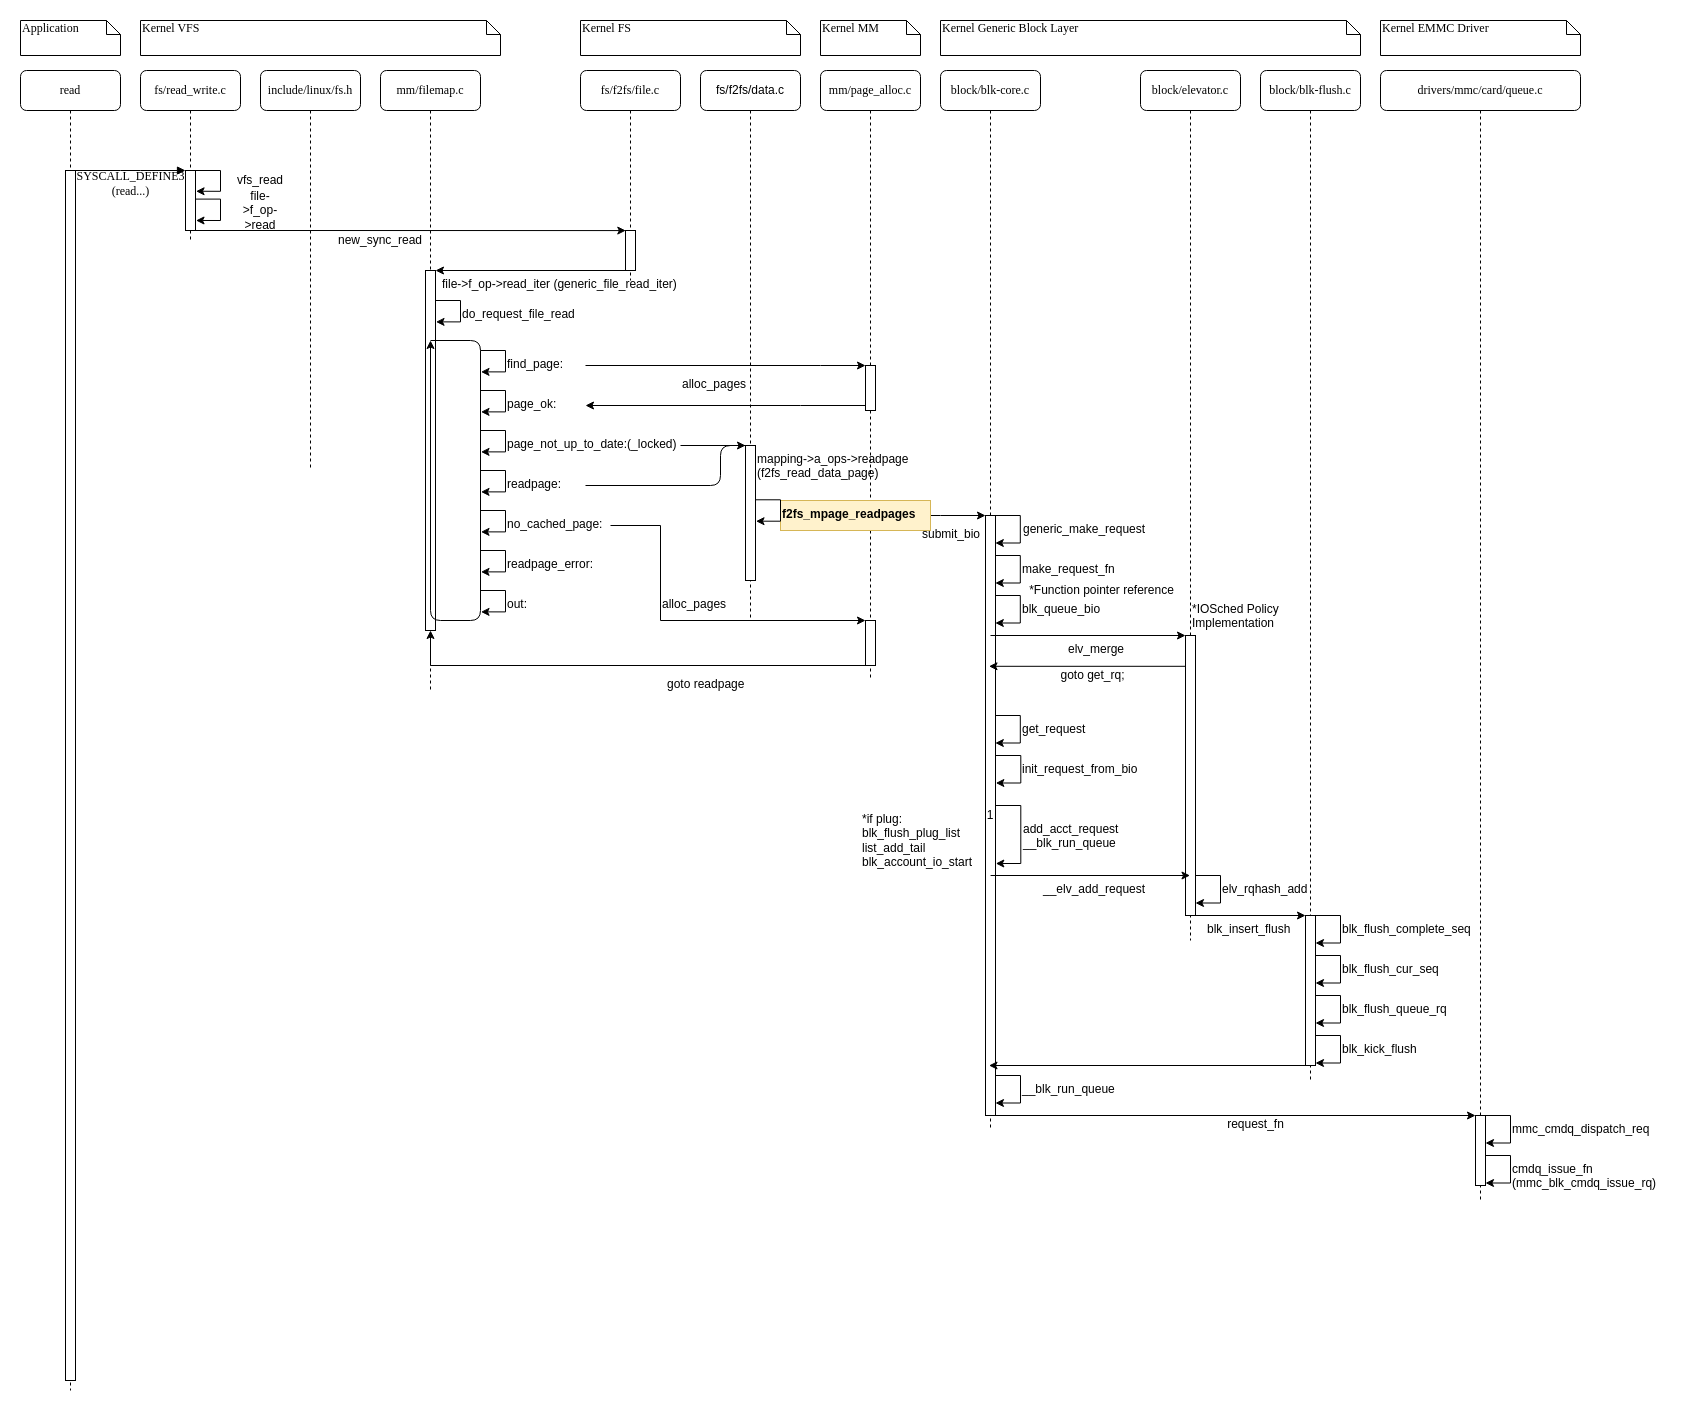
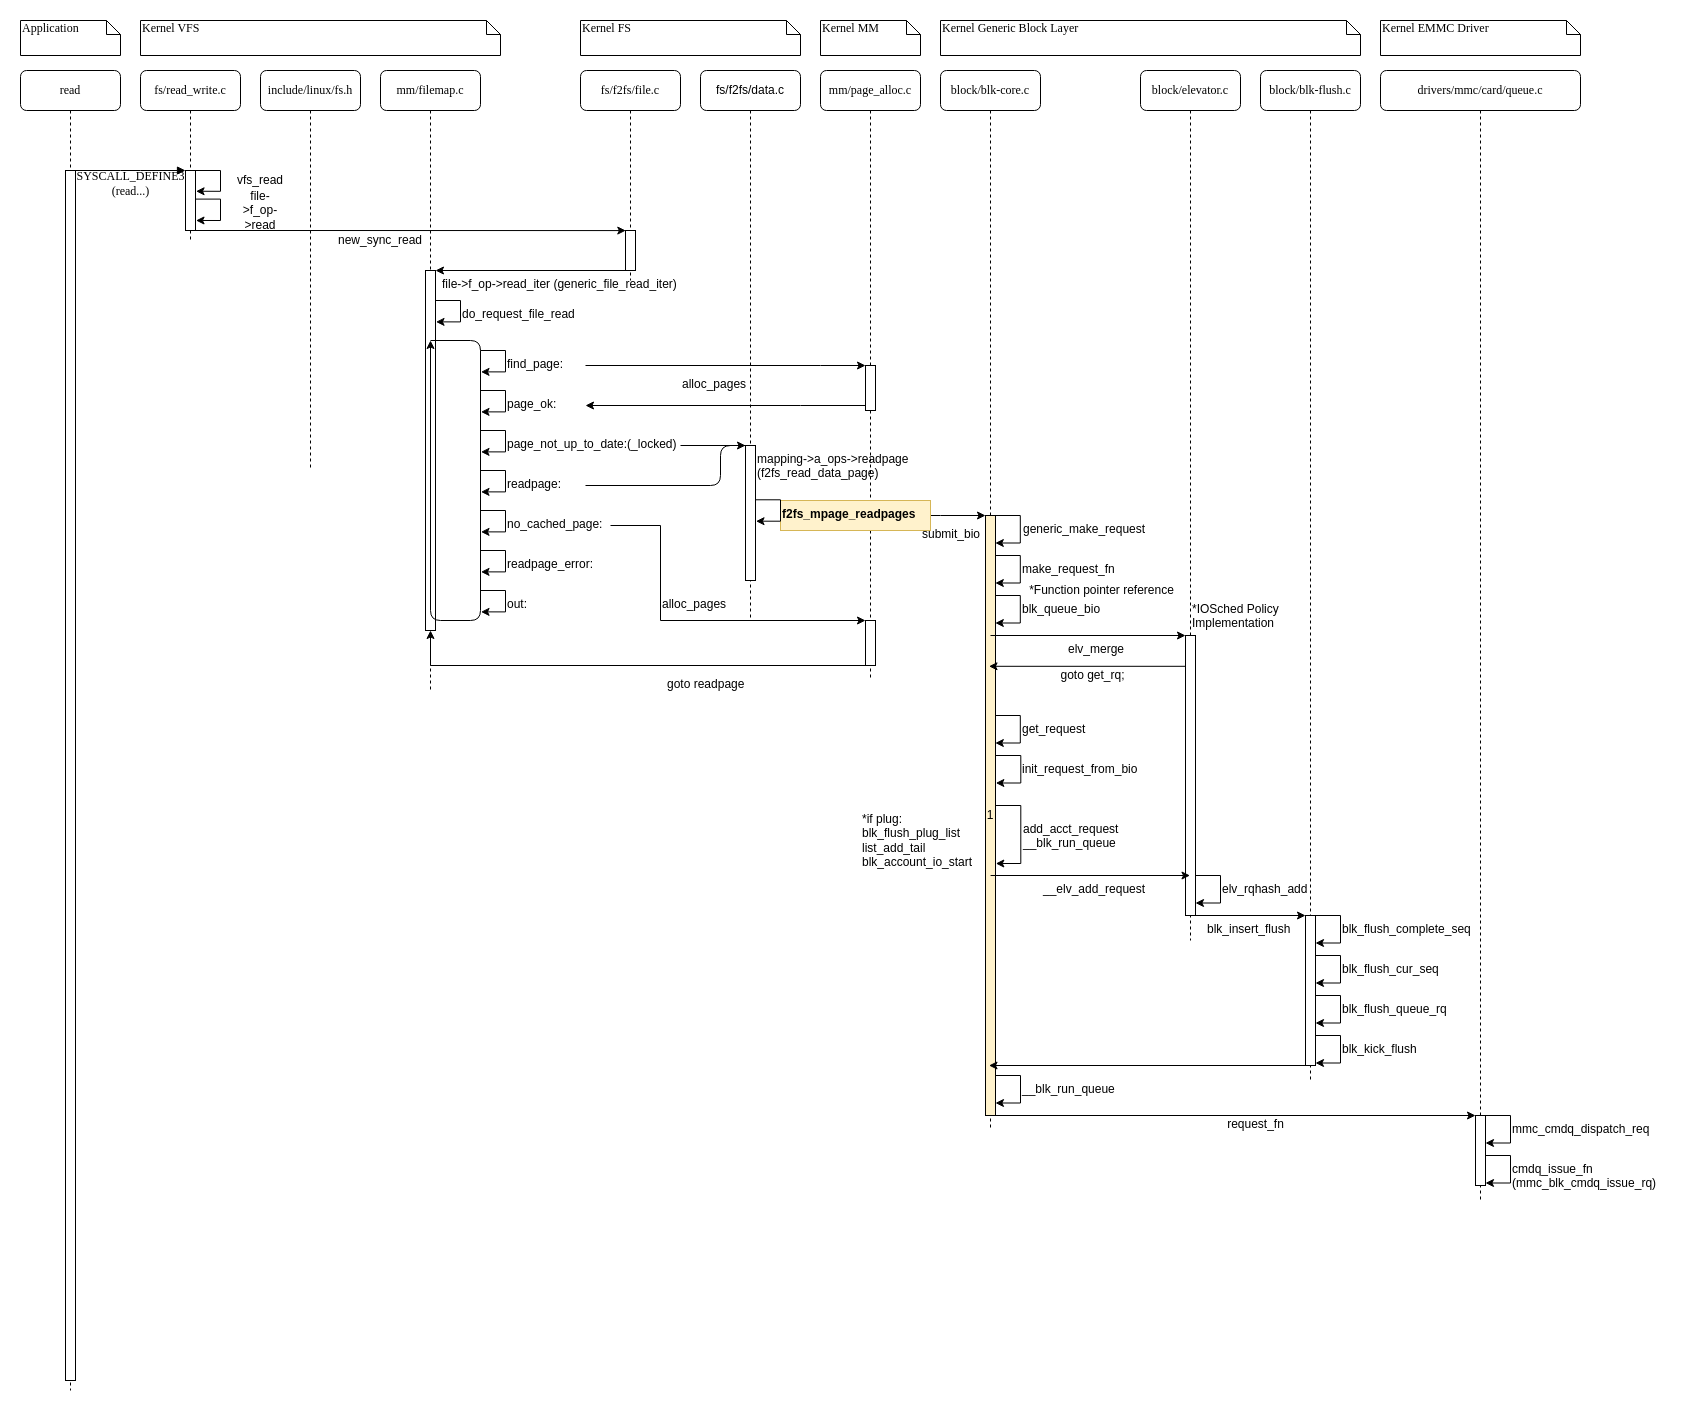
node "1": fillcolor #ffffff -> #fff2cc
